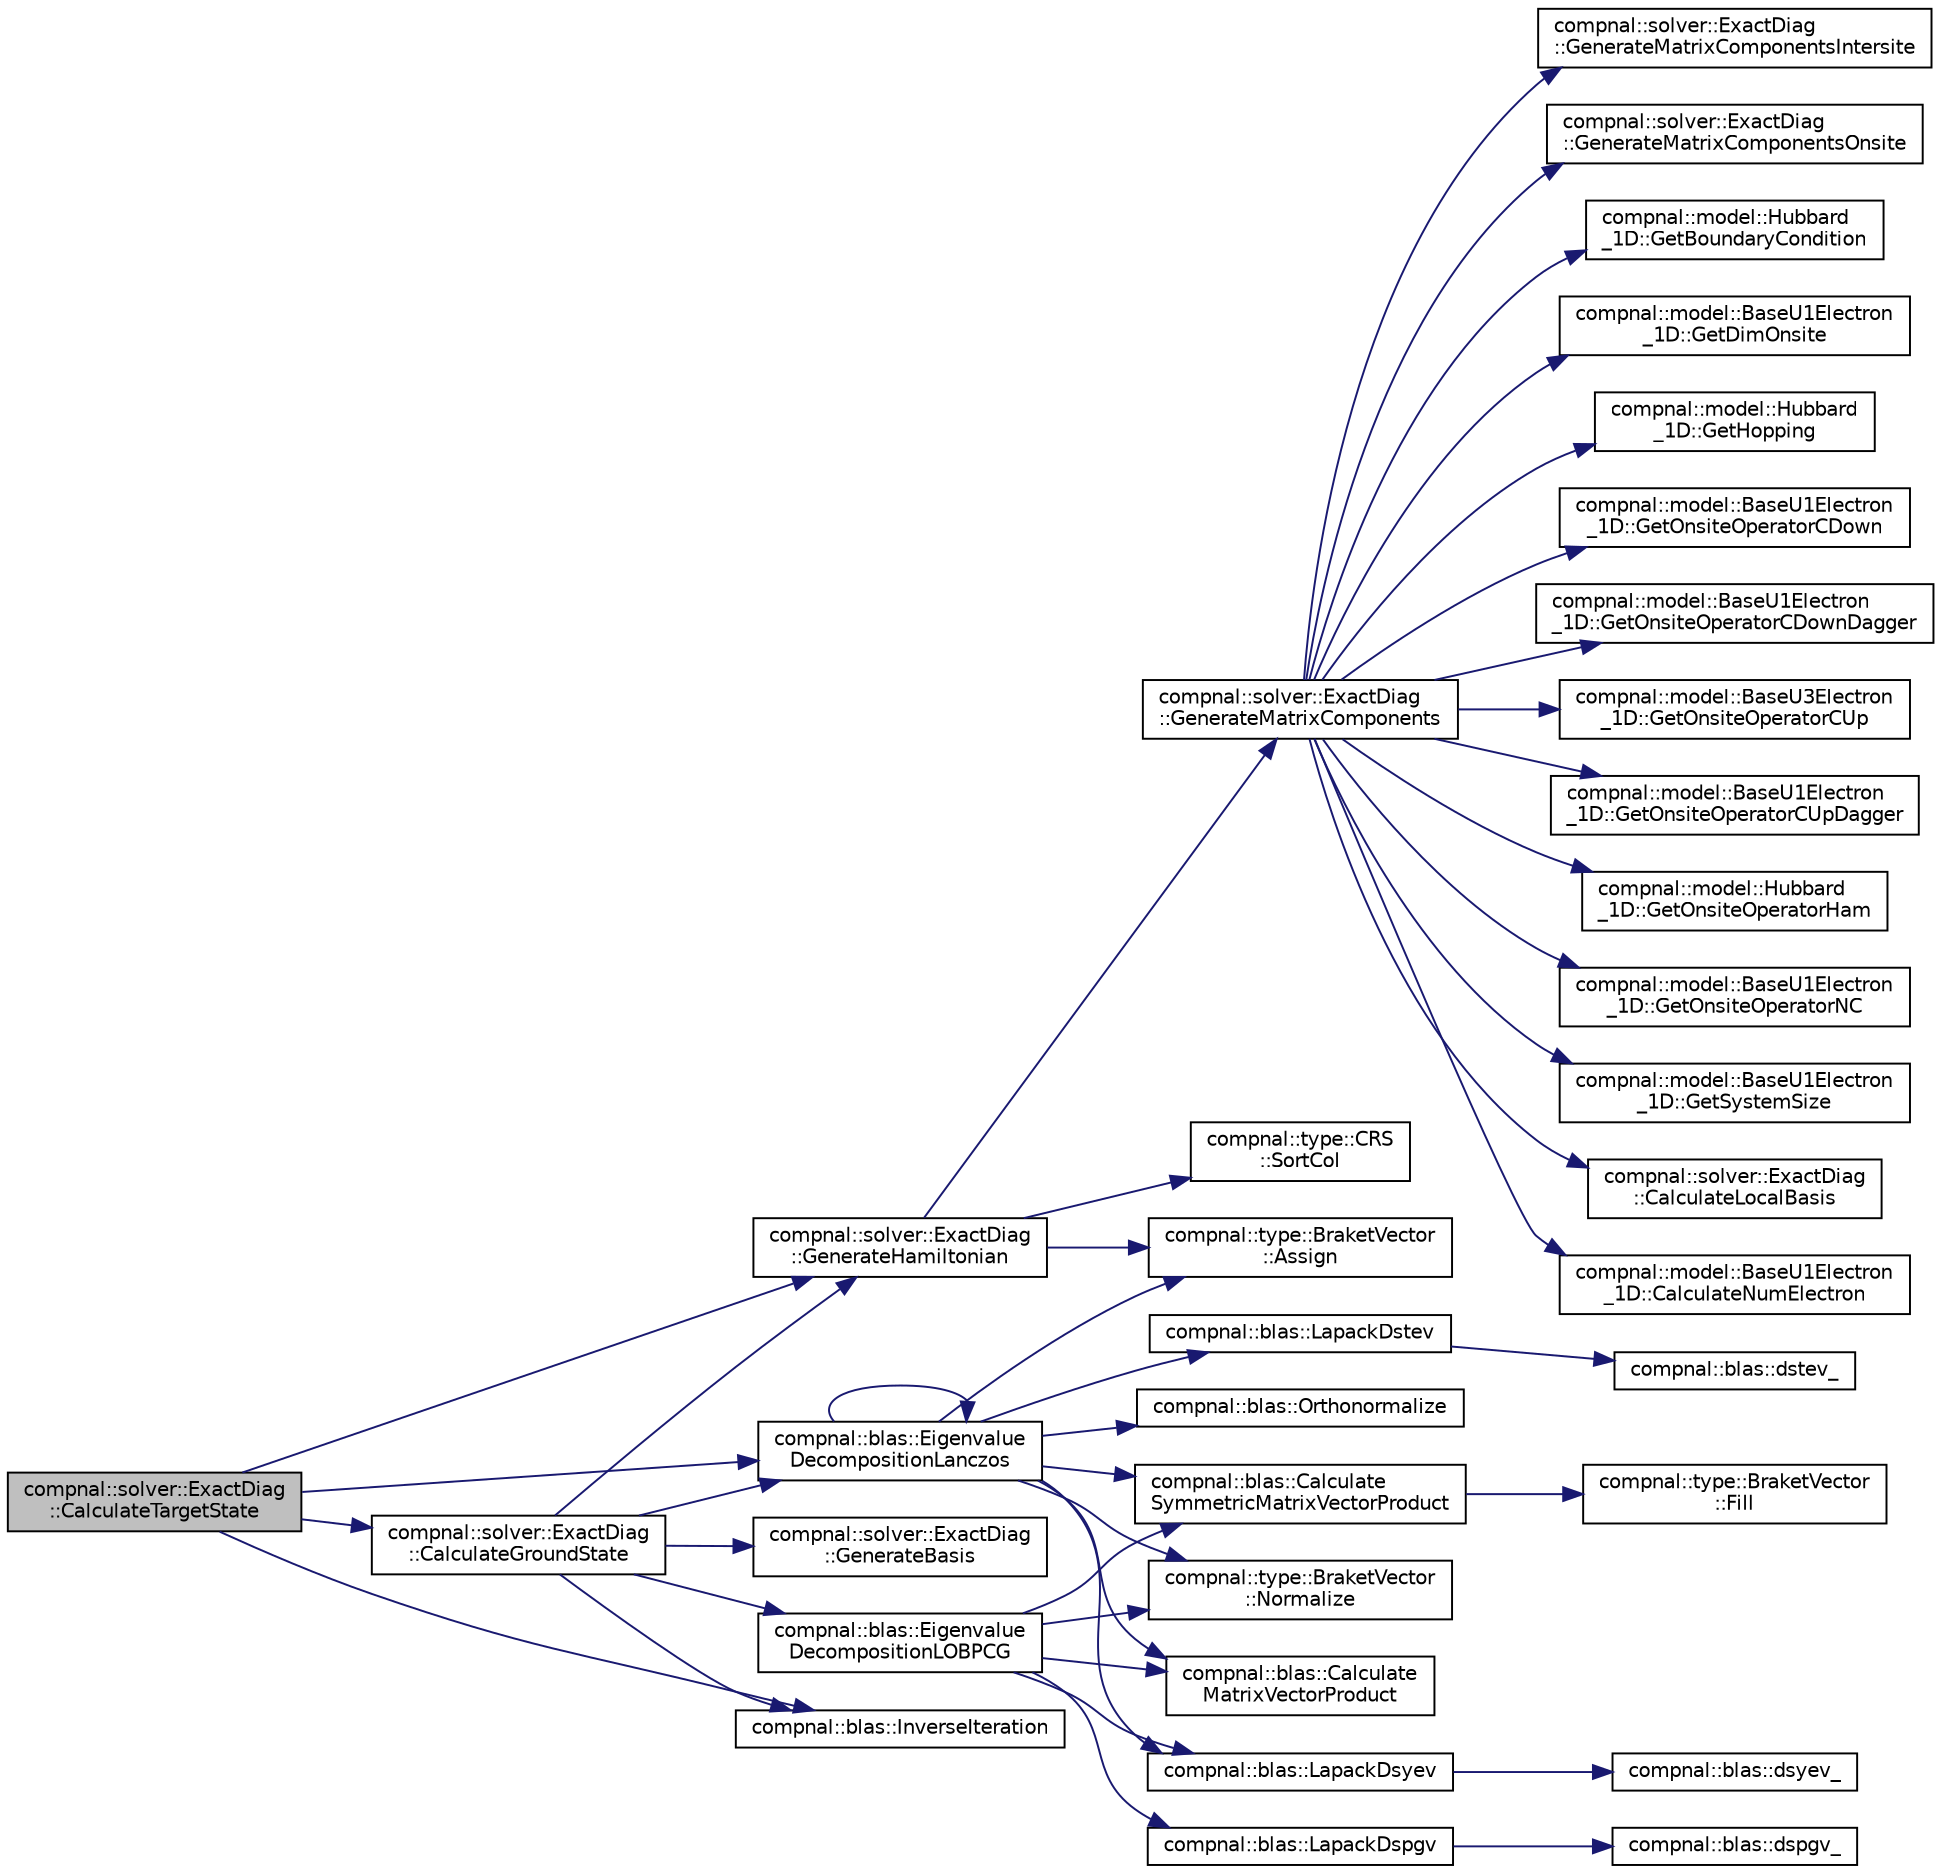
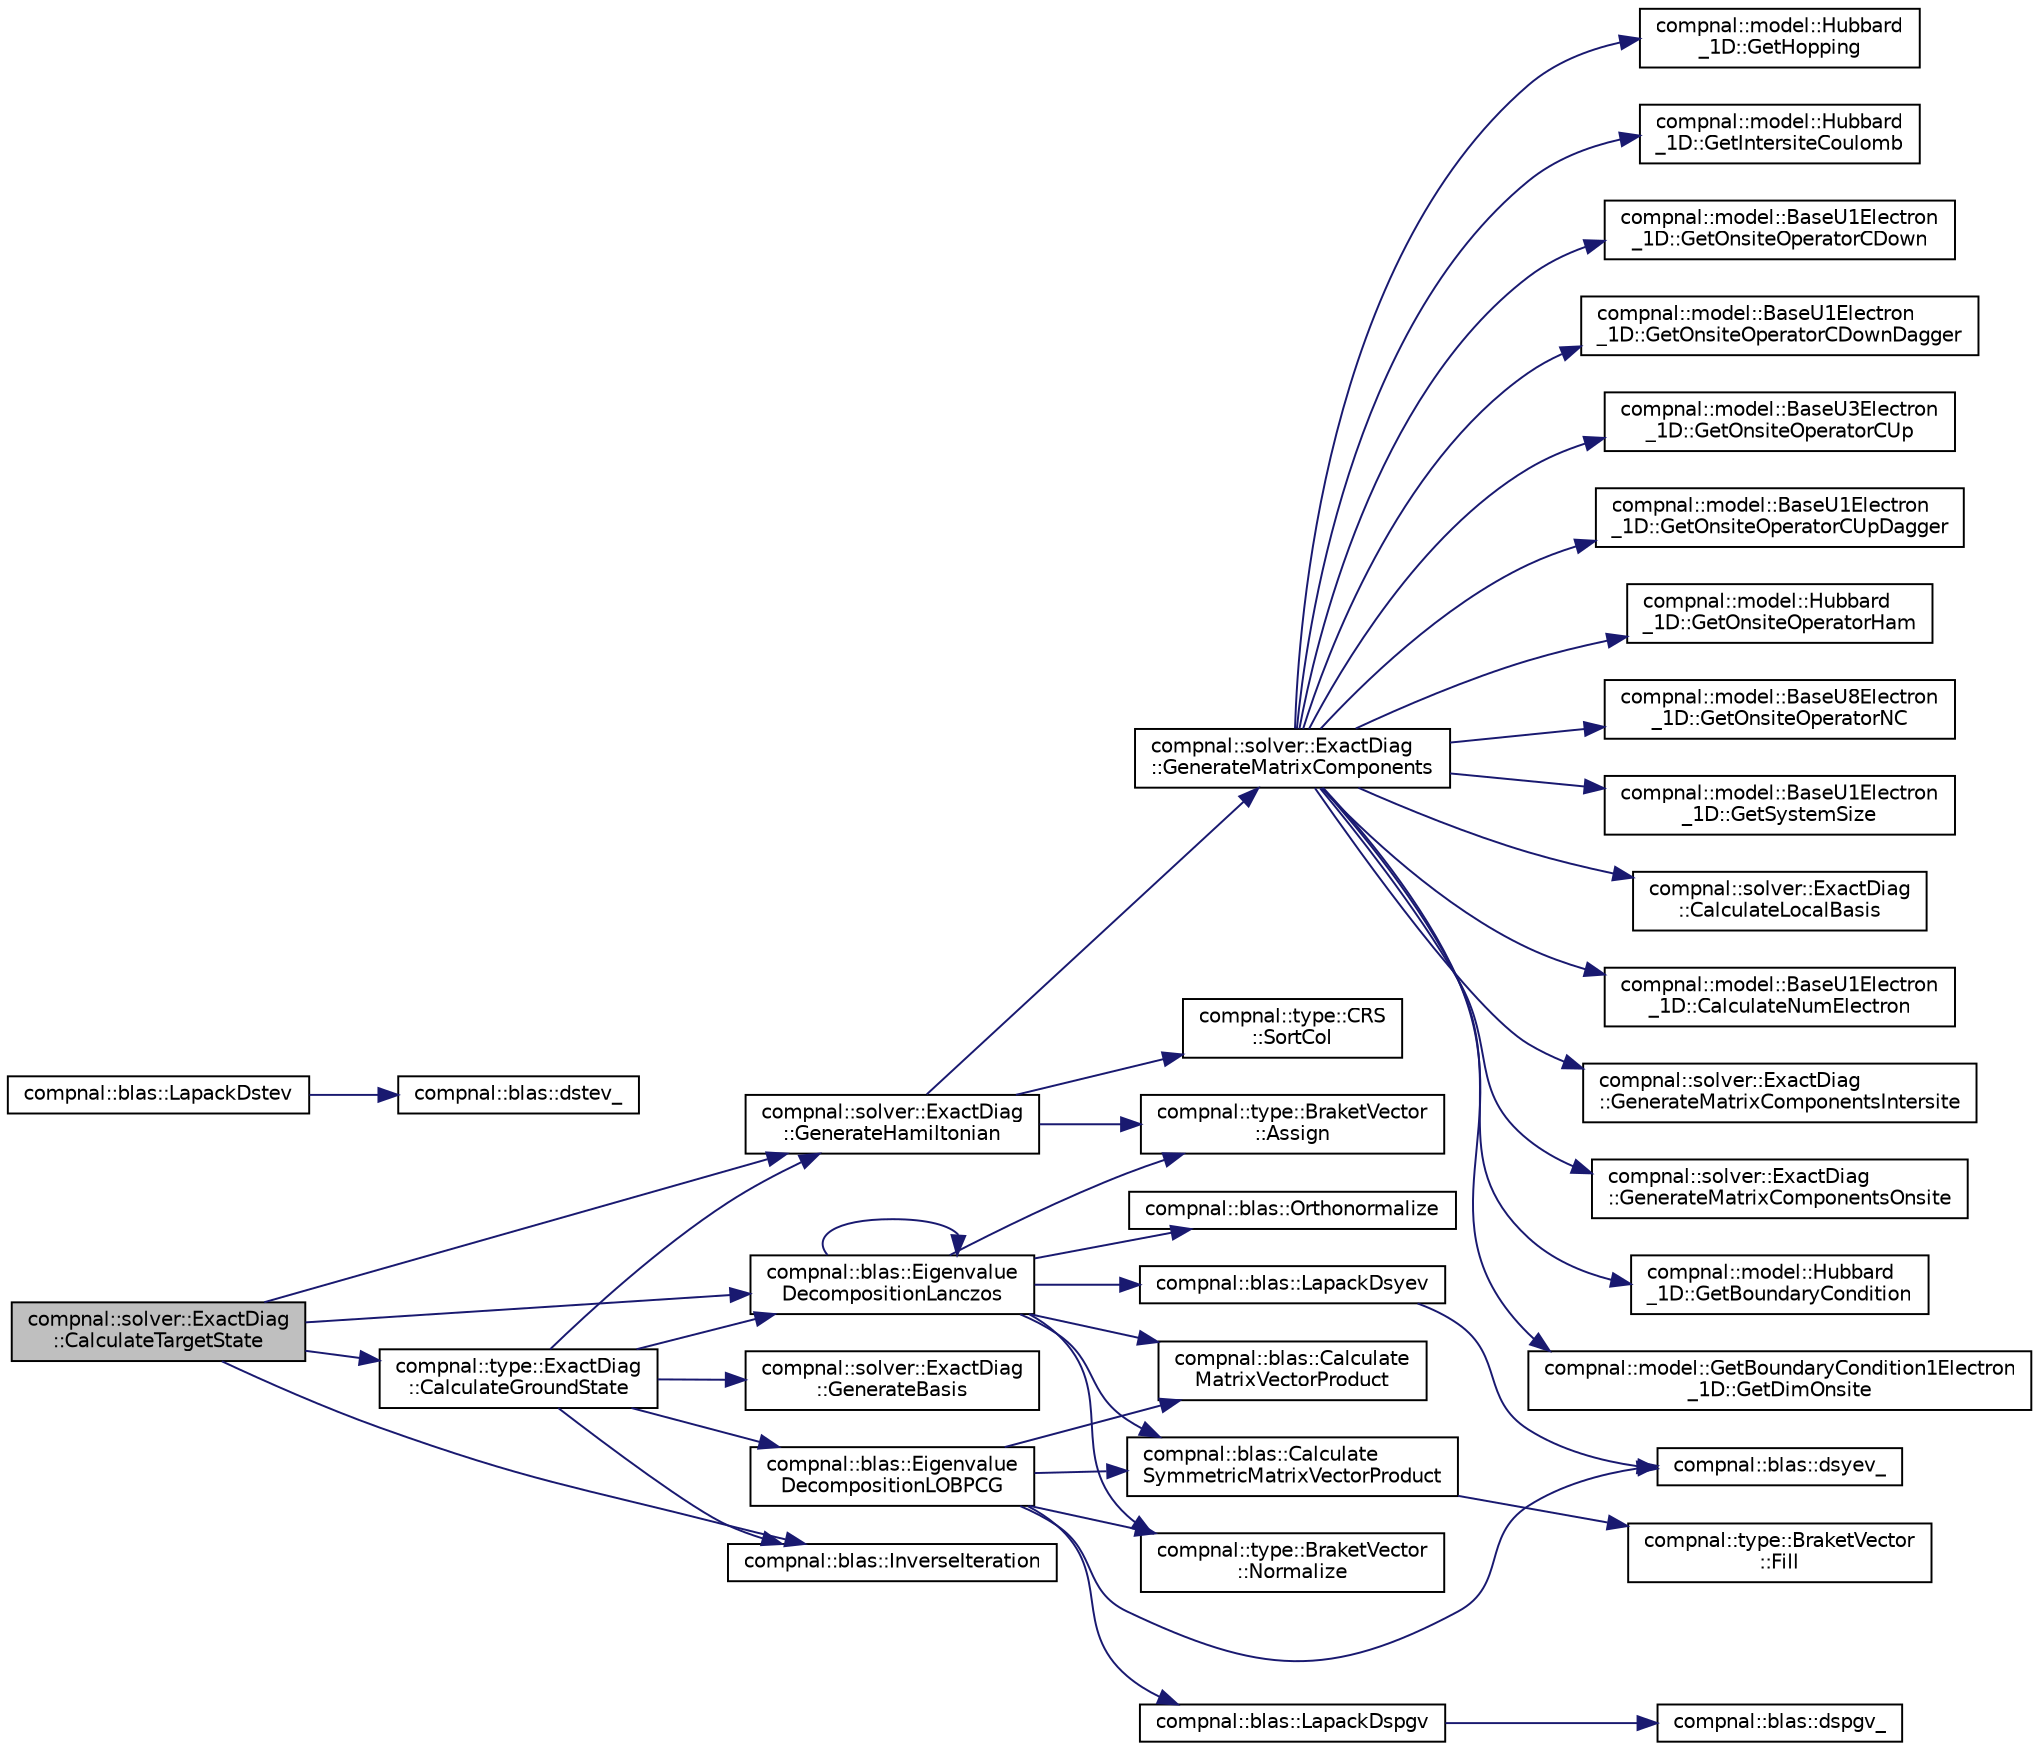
node "compnal::model::Hubbard _1D::GetIntersiteCoulomb": added
node "compnal::model::BaseU1Electron _1D::GetDimOnsite": label "compnal::model::BaseU1Electron _1D::GetDimOnsite" -> "compnal::model::GetBoundaryCondition1Electron _1D::GetDimOnsite"
node "compnal::model::BaseU1Electron _1D::GetOnsiteOperatorNC": label "compnal::model::BaseU1Electron _1D::GetOnsiteOperatorNC" -> "compnal::model::BaseU8Electron _1D::GetOnsiteOperatorNC"
edge "compnal::blas::Eigenvalue DecompositionLanczos" -> "compnal::blas::LapackDstev": removed
node "compnal::solver::ExactDiag ::CalculateGroundState": label "compnal::solver::ExactDiag ::CalculateGroundState" -> "compnal::type::ExactDiag ::CalculateGroundState"
edge "compnal::blas::Eigenvalue DecompositionLOBPCG" -> "compnal::blas::LapackDsyev": now "compnal::blas::Eigenvalue DecompositionLOBPCG" -> "compnal::blas::dsyev_"
